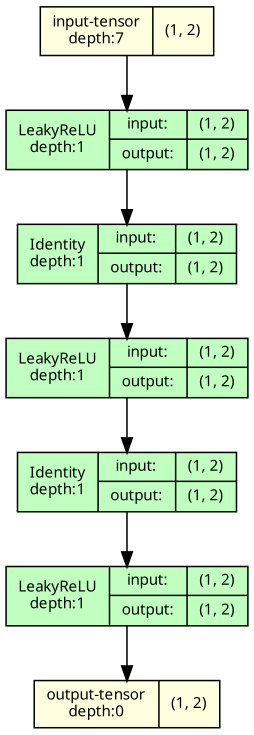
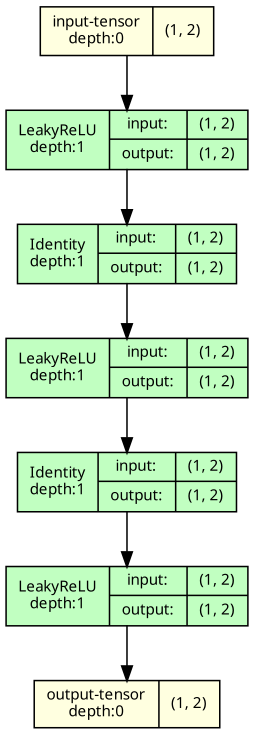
node "input-tensor": text "depth:7" -> "depth:0"
